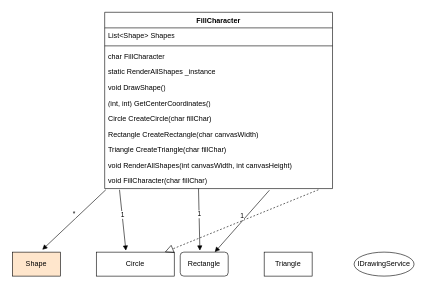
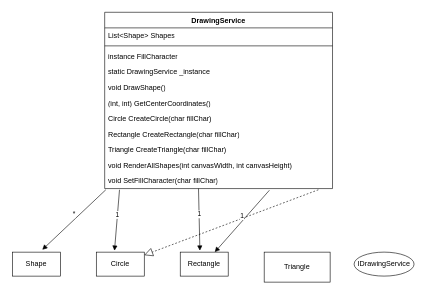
node "FillCharacter": label "FillCharacter" -> "DrawingService"
node "char FillCharacter": label "char FillCharacter" -> "instance FillCharacter"
node "static RenderAllShapes _instance": label "static RenderAllShapes _instance" -> "static DrawingService _instance"
node "Rectangle CreateRectangle(char canvasWidth)": label "Rectangle CreateRectangle(char canvasWidth)" -> "Rectangle CreateRectangle(char fillChar)"
node "void FillCharacter(char fillChar)": label "void FillCharacter(char fillChar)" -> "void SetFillCharacter(char fillChar)"
node "Shape": fillcolor #ffe6cc -> #ffffff
node "Circle": size 78x24 -> 48x24
node "Rectangle": shape rounded rectangle -> rectangle
node "Triangle": size 48x24 -> 66x30
